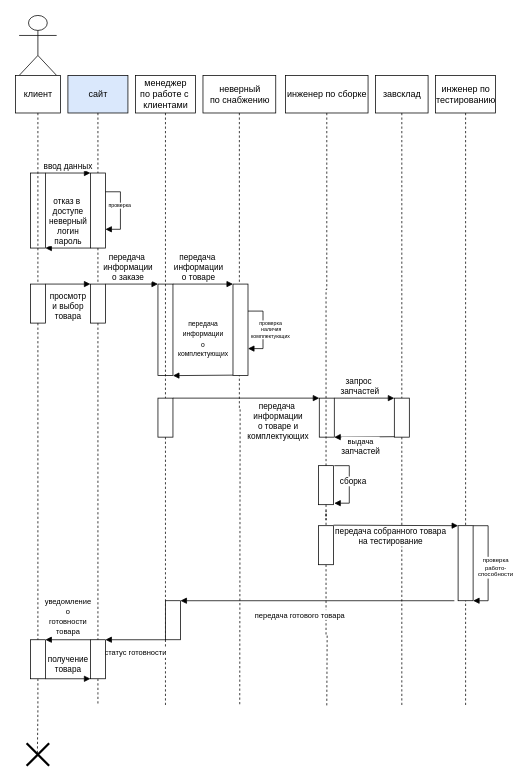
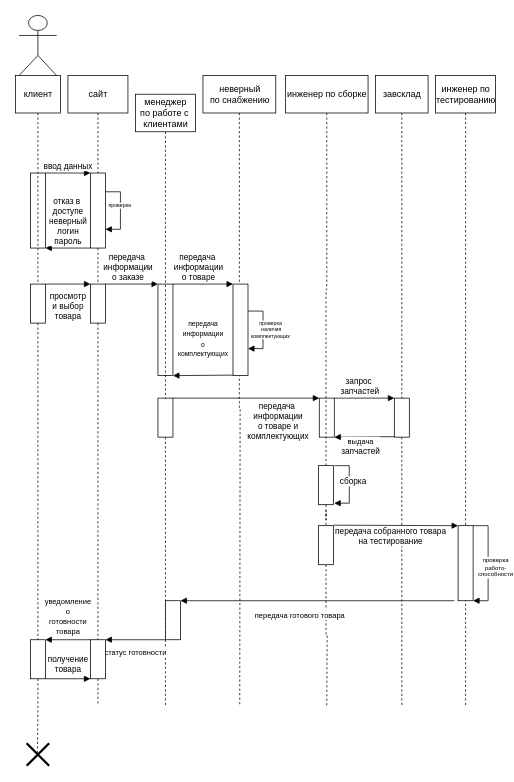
node "сайт": fillcolor #dae8fc -> #ffffff
node "менеджер по работе с клиентами": moved (165, 94) -> (165, 113)
